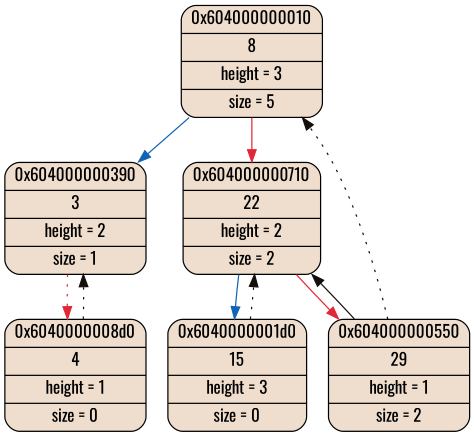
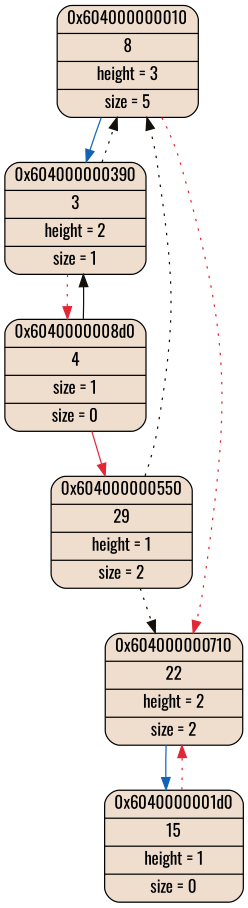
edge "0x604000000010" -> "0x604000000710": style solid -> dotted
edge "0x604000000390" -> "0x604000000010": added
edge "0x604000000710" -> "0x604000000550": now "0x6040000008d0" -> "0x604000000550"
edge "0x604000000550" -> "0x604000000710": style solid -> dotted
edge "0x6040000008d0" -> "0x604000000390": style dotted -> solid
edge "0x6040000001d0" -> "0x604000000710": color #140f0b -> #e32636
node "0x6040000008d0": text "height = 1" -> "size = 1"
node "0x6040000001d0": text "height = 3" -> "height = 1"
